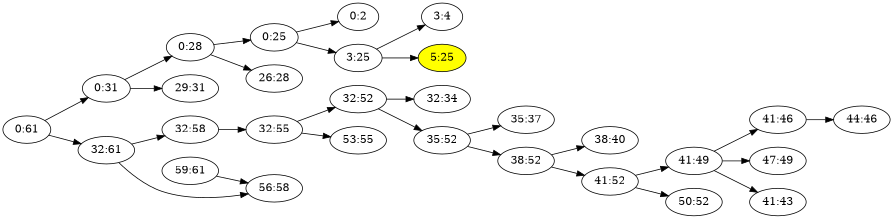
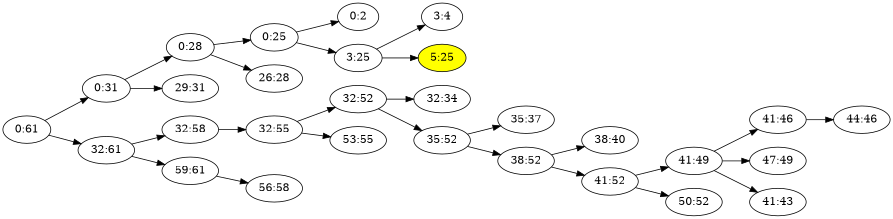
edge "32:61" -> "56:58": now "32:61" -> "59:61"
